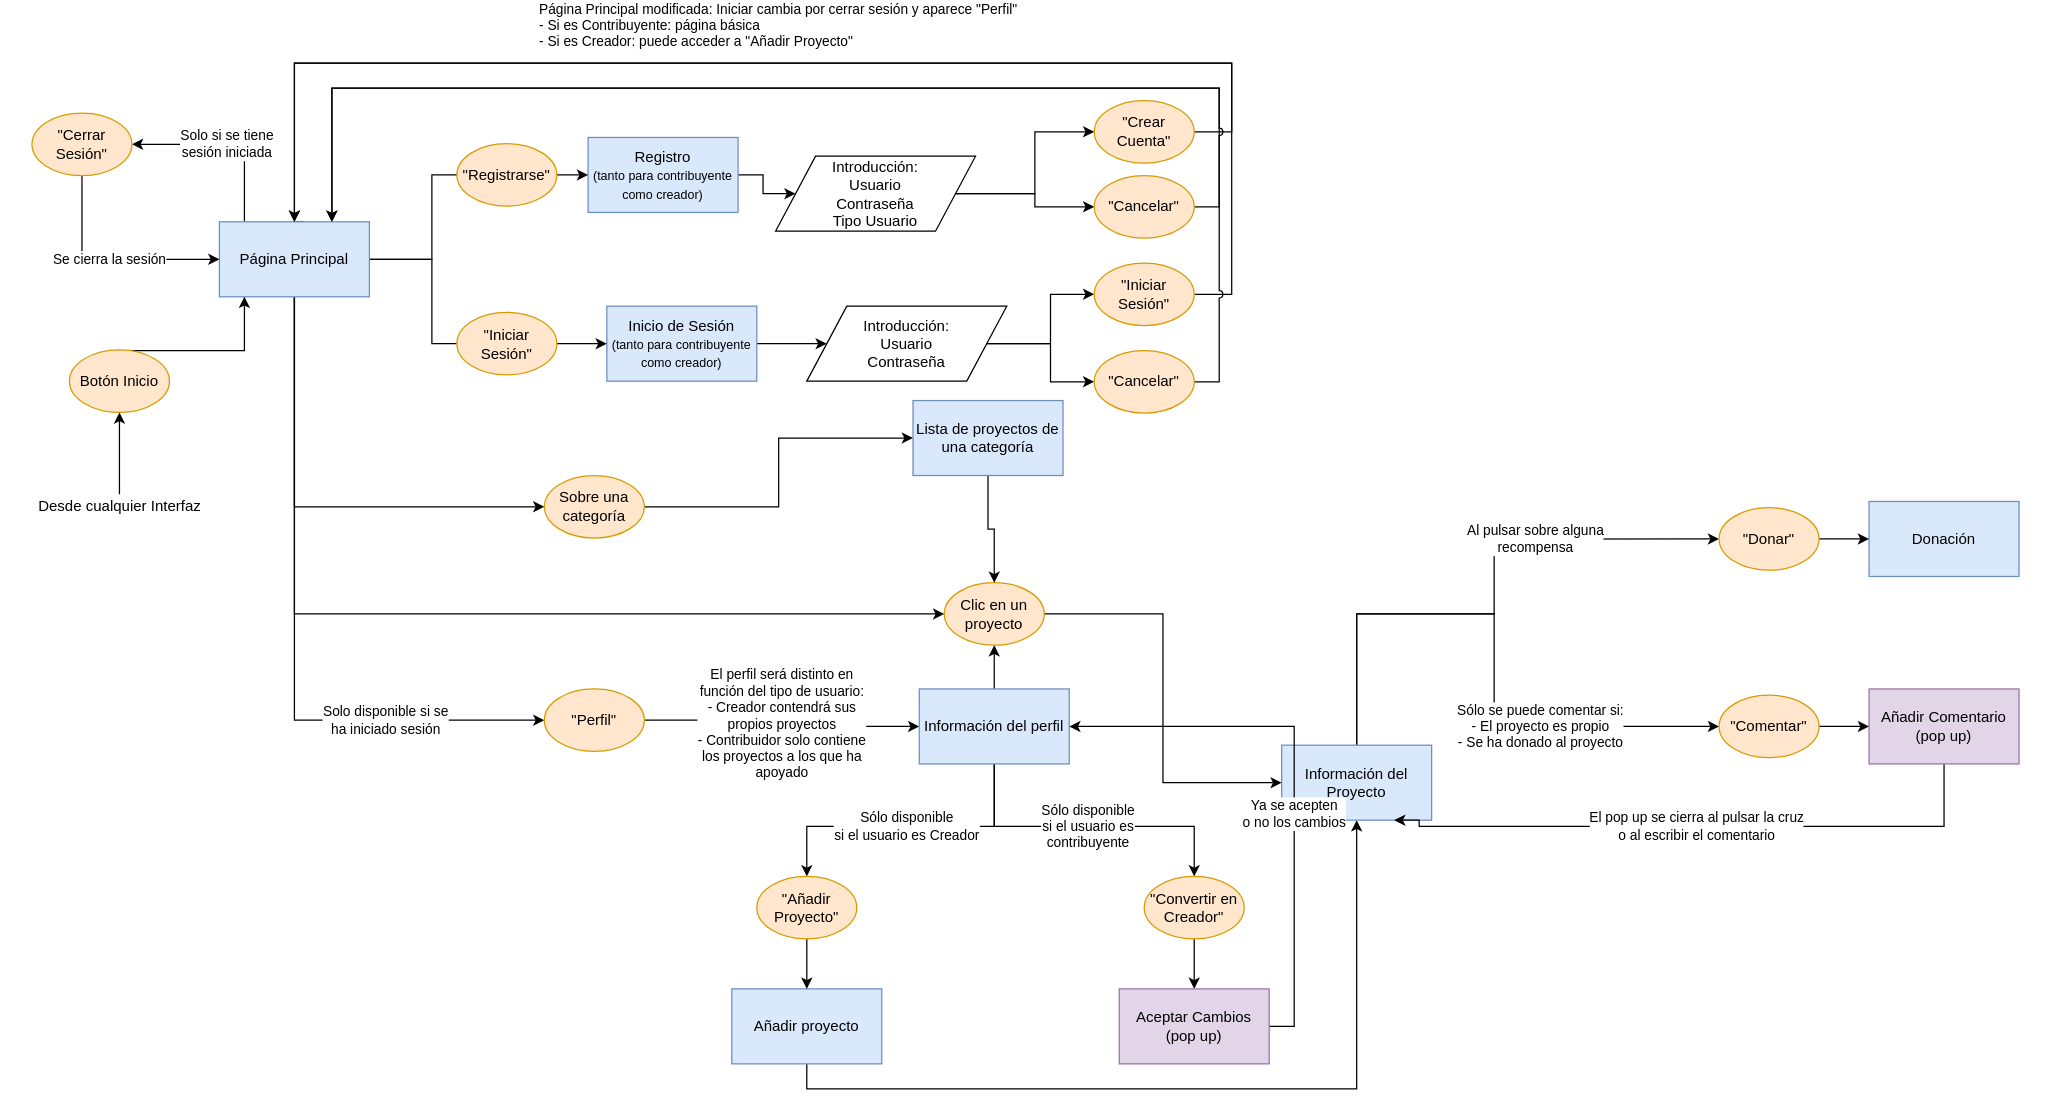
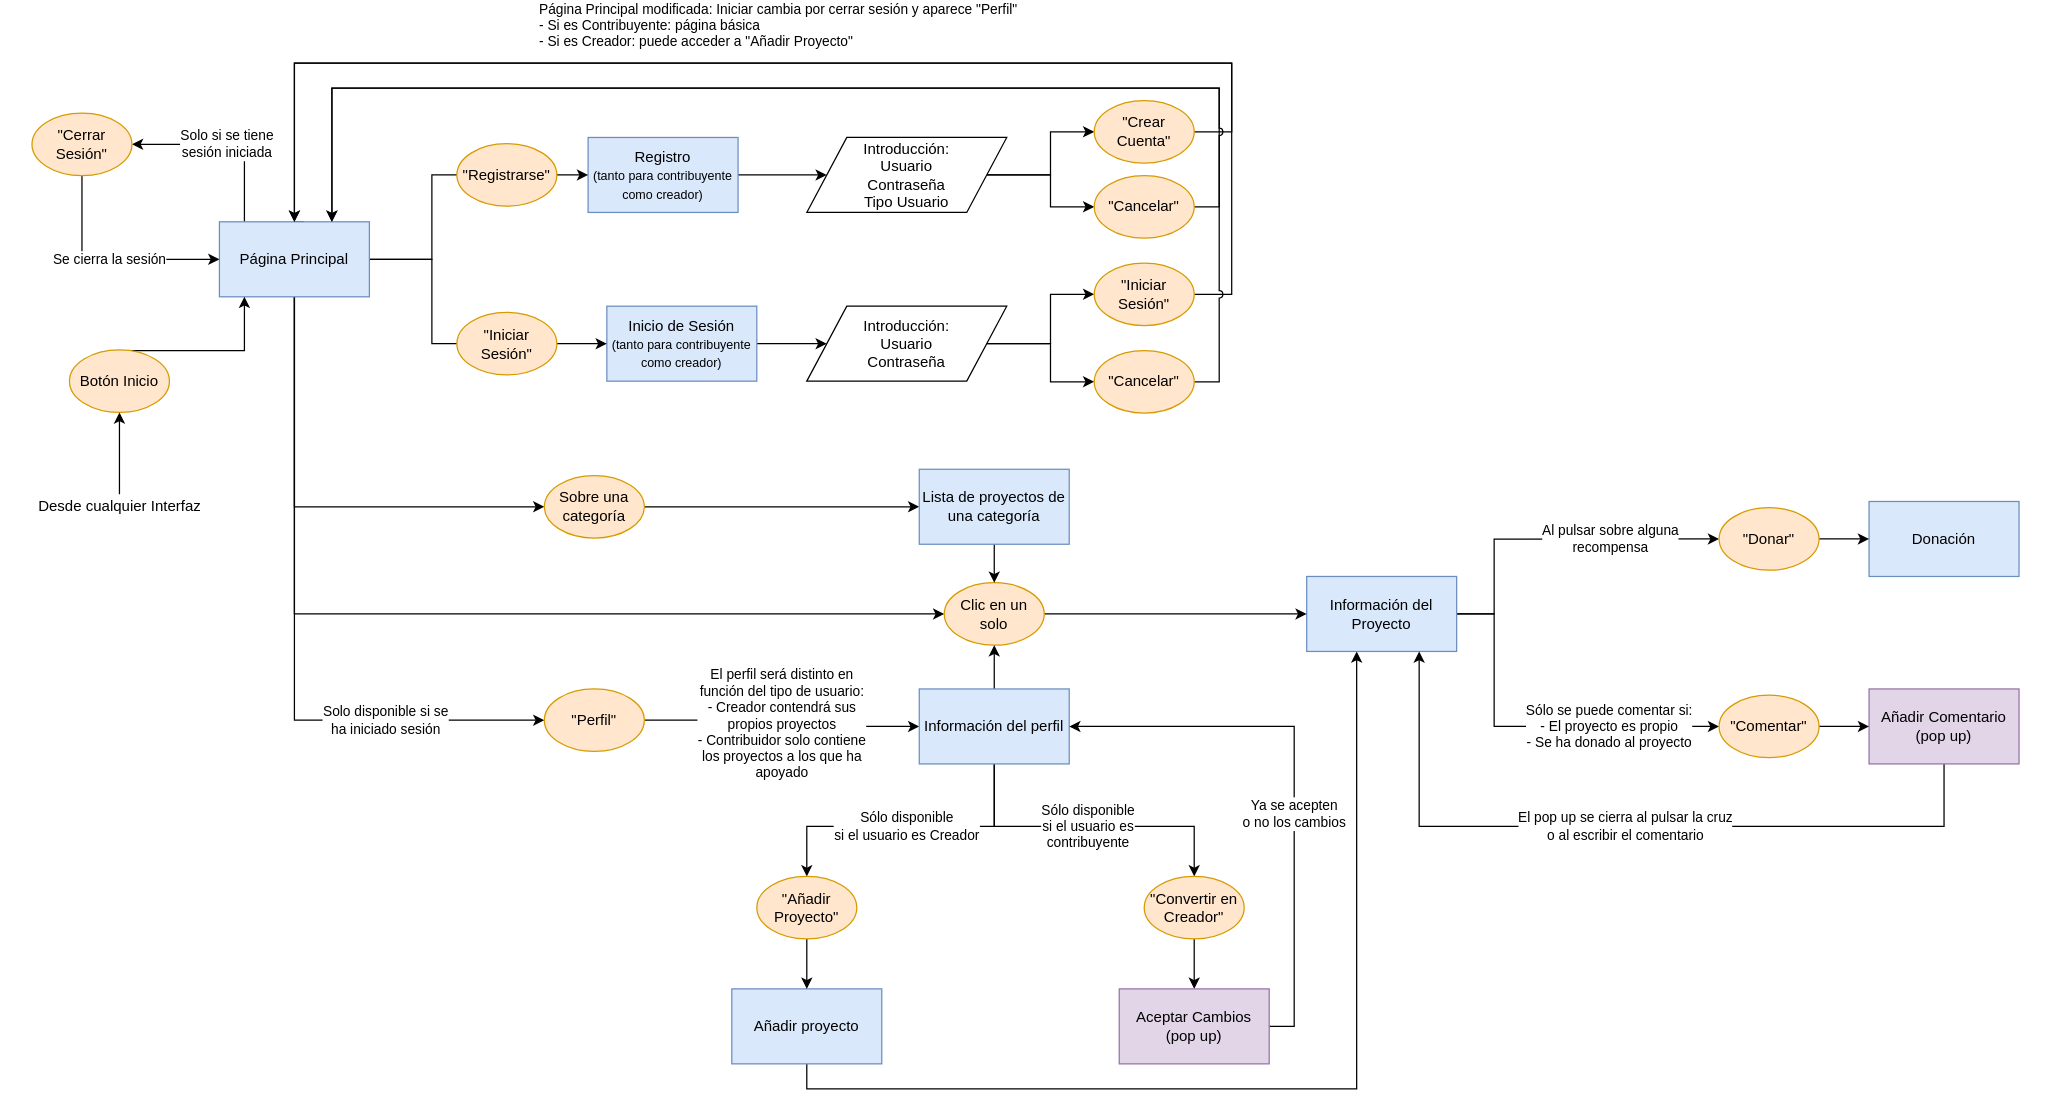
node "Introducción: Usuario Contraseña Tipo Usuario": moved (876, 194) -> (907, 175)
node "Lista de proyectos de una categoría": moved (988, 438) -> (994, 507)
node "Clic en un proyecto": label "Clic en un proyecto" -> "Clic en un solo"
node "Información del Proyecto": moved (1357, 783) -> (1382, 614)
